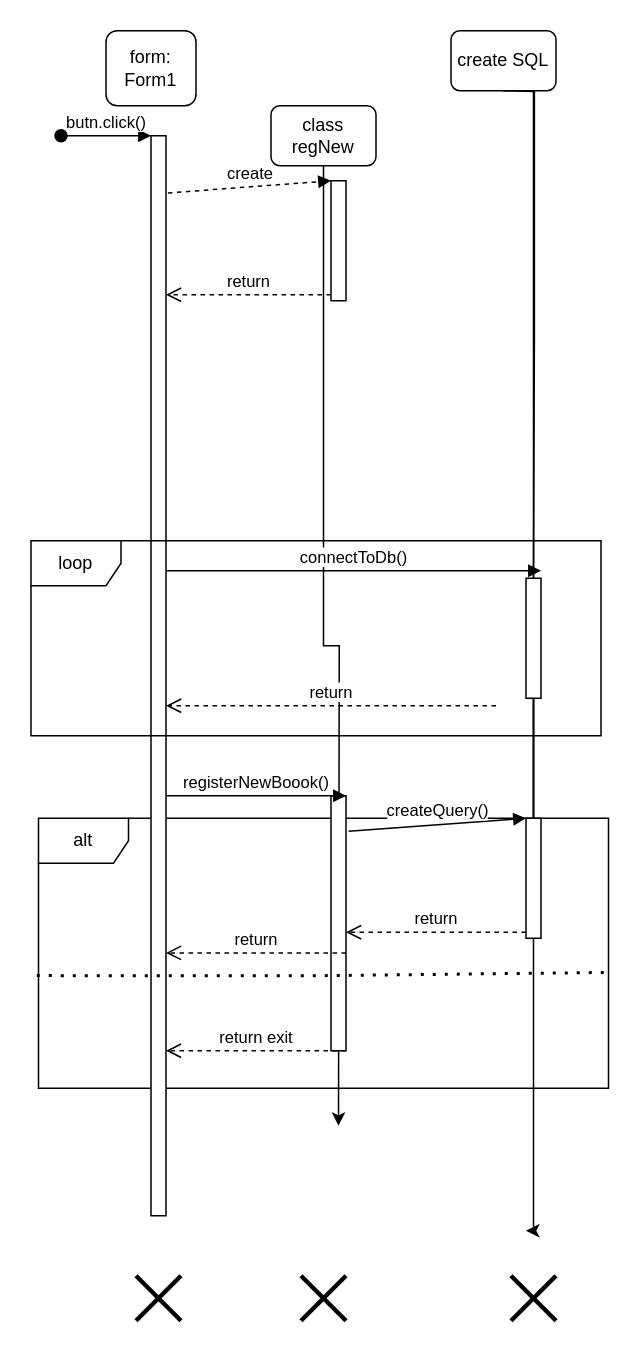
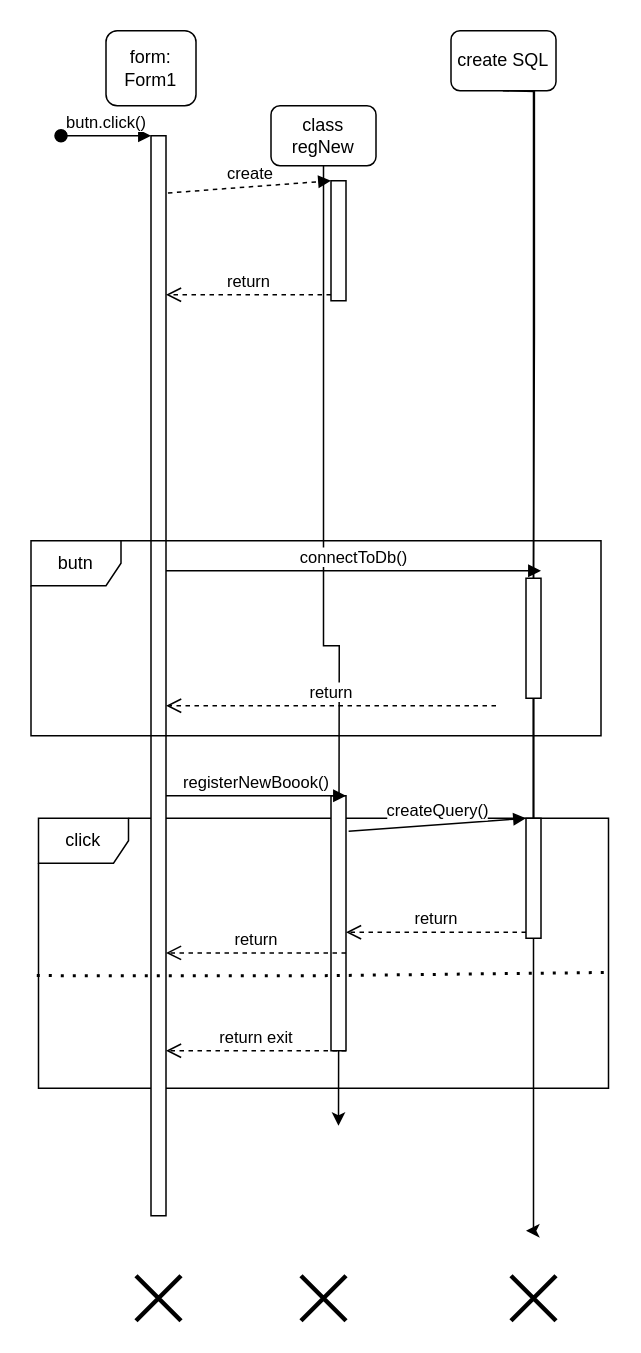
node "loop": label "loop" -> "butn"
node "alt": label "alt" -> "click"
